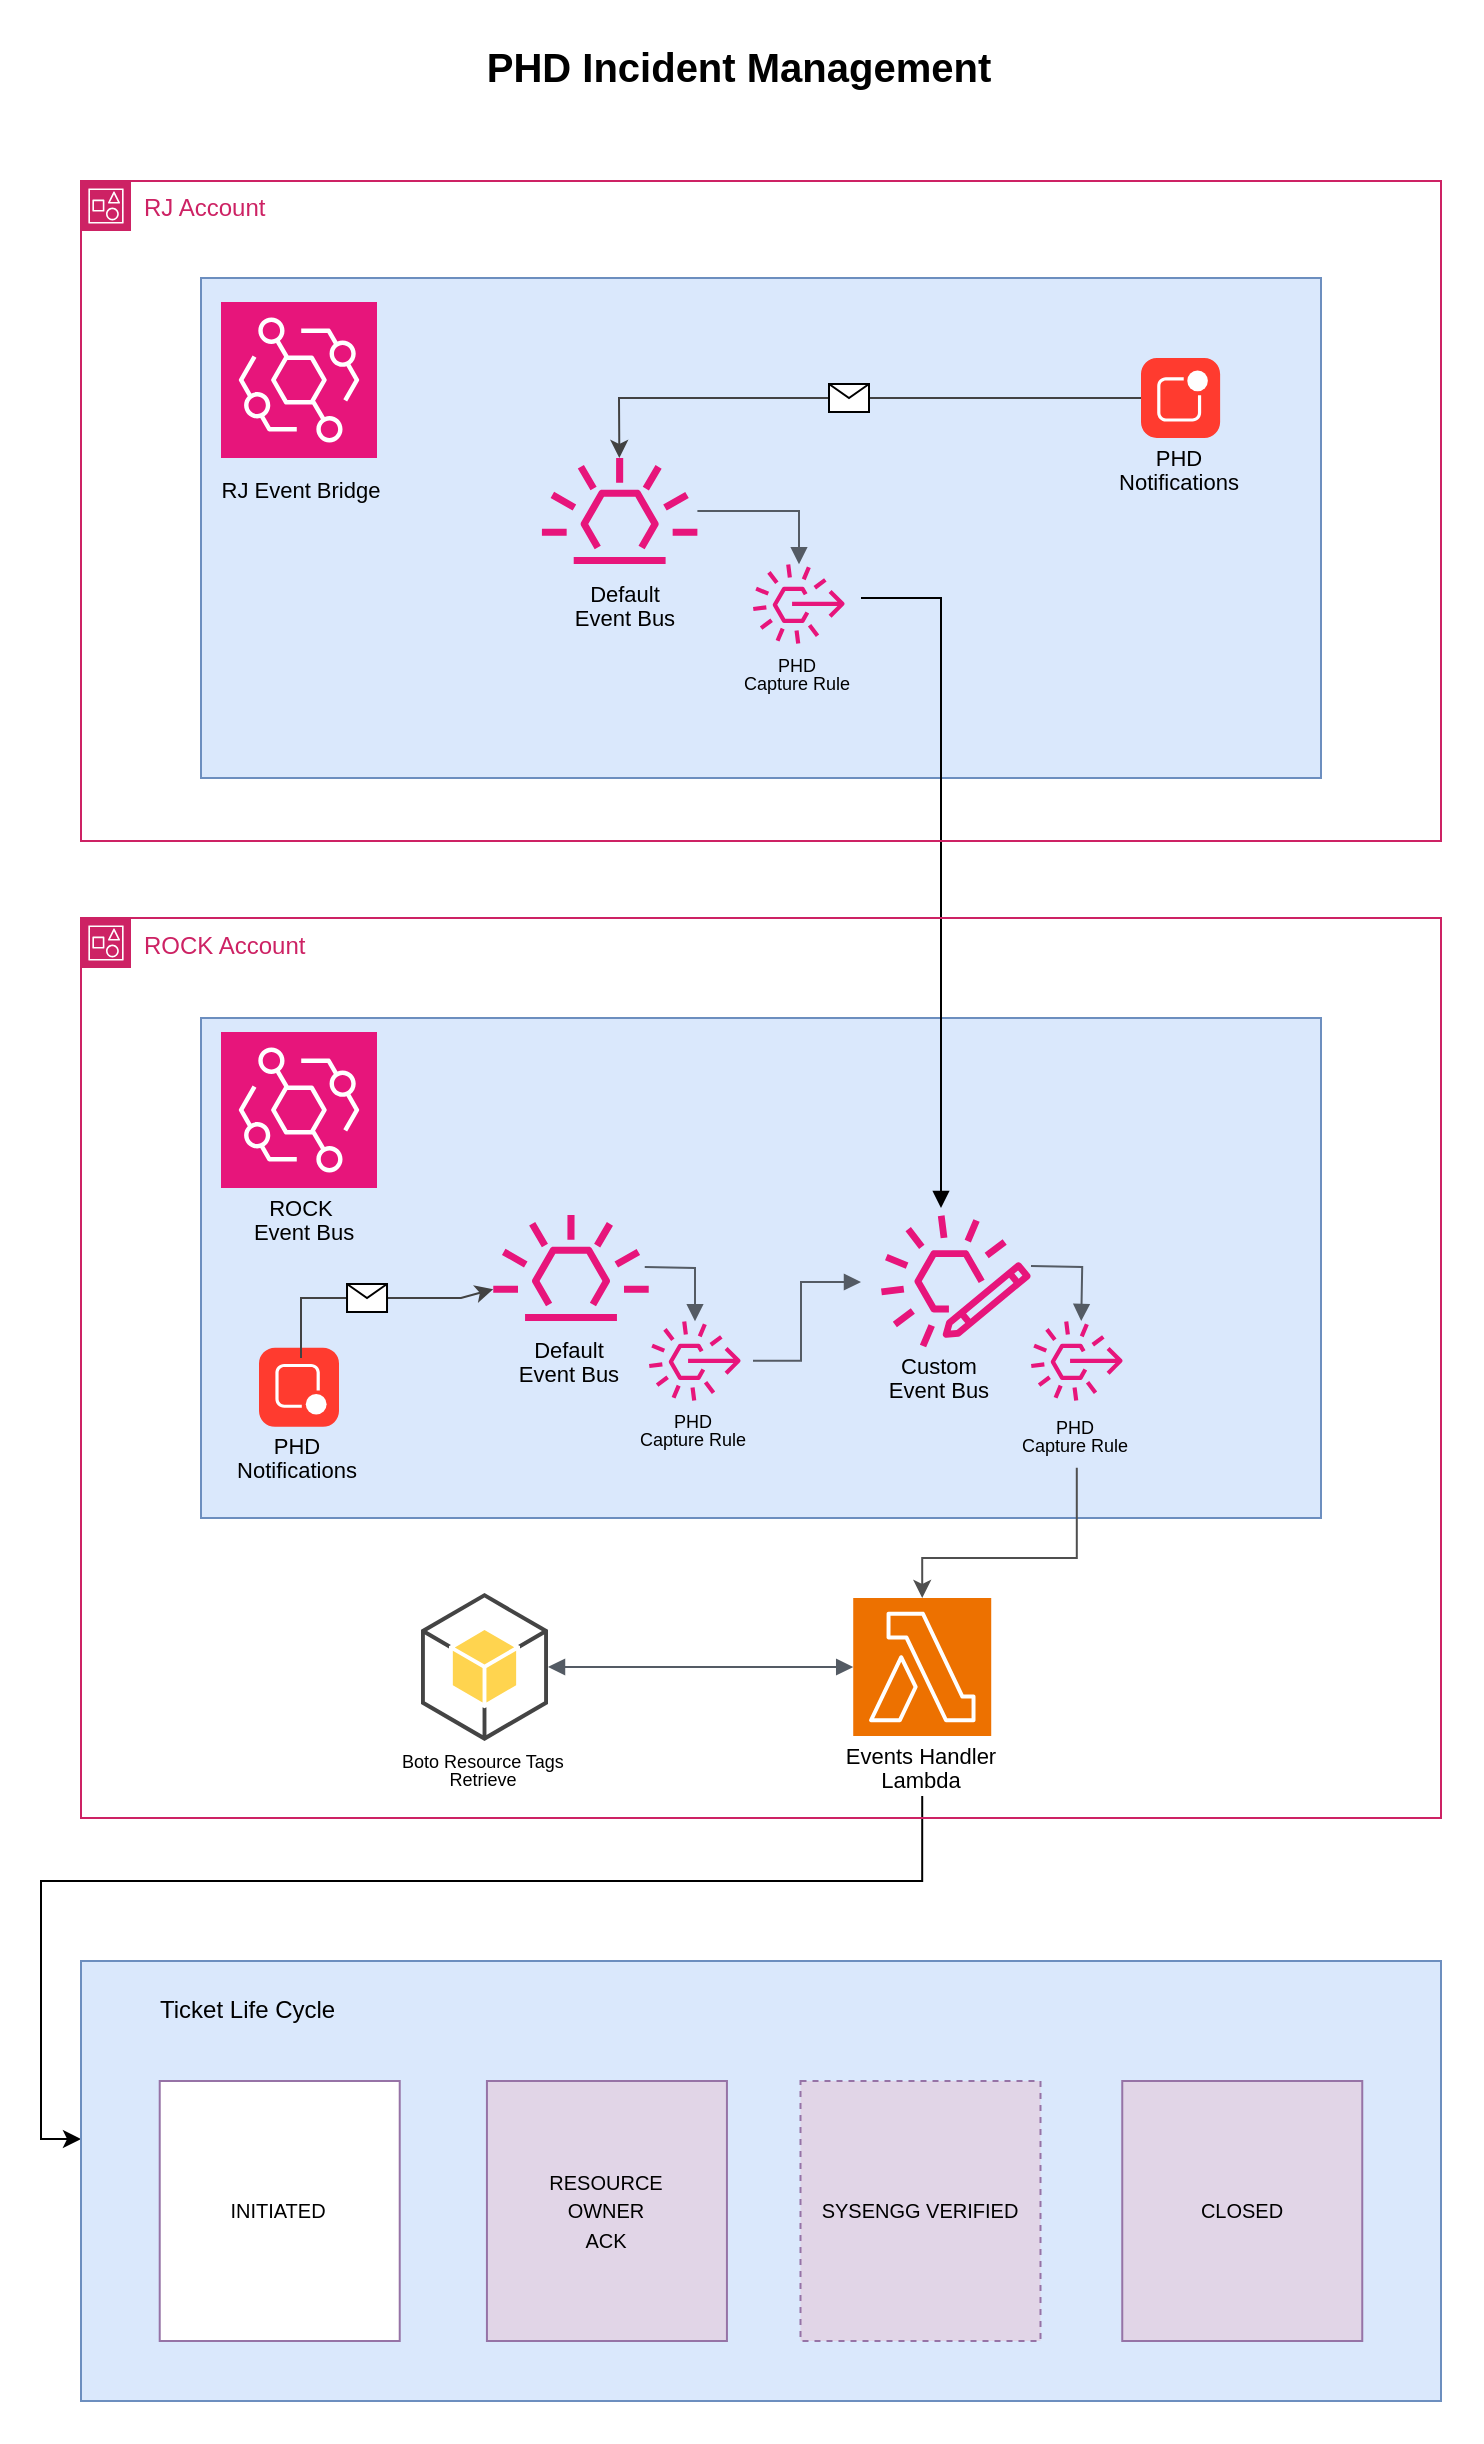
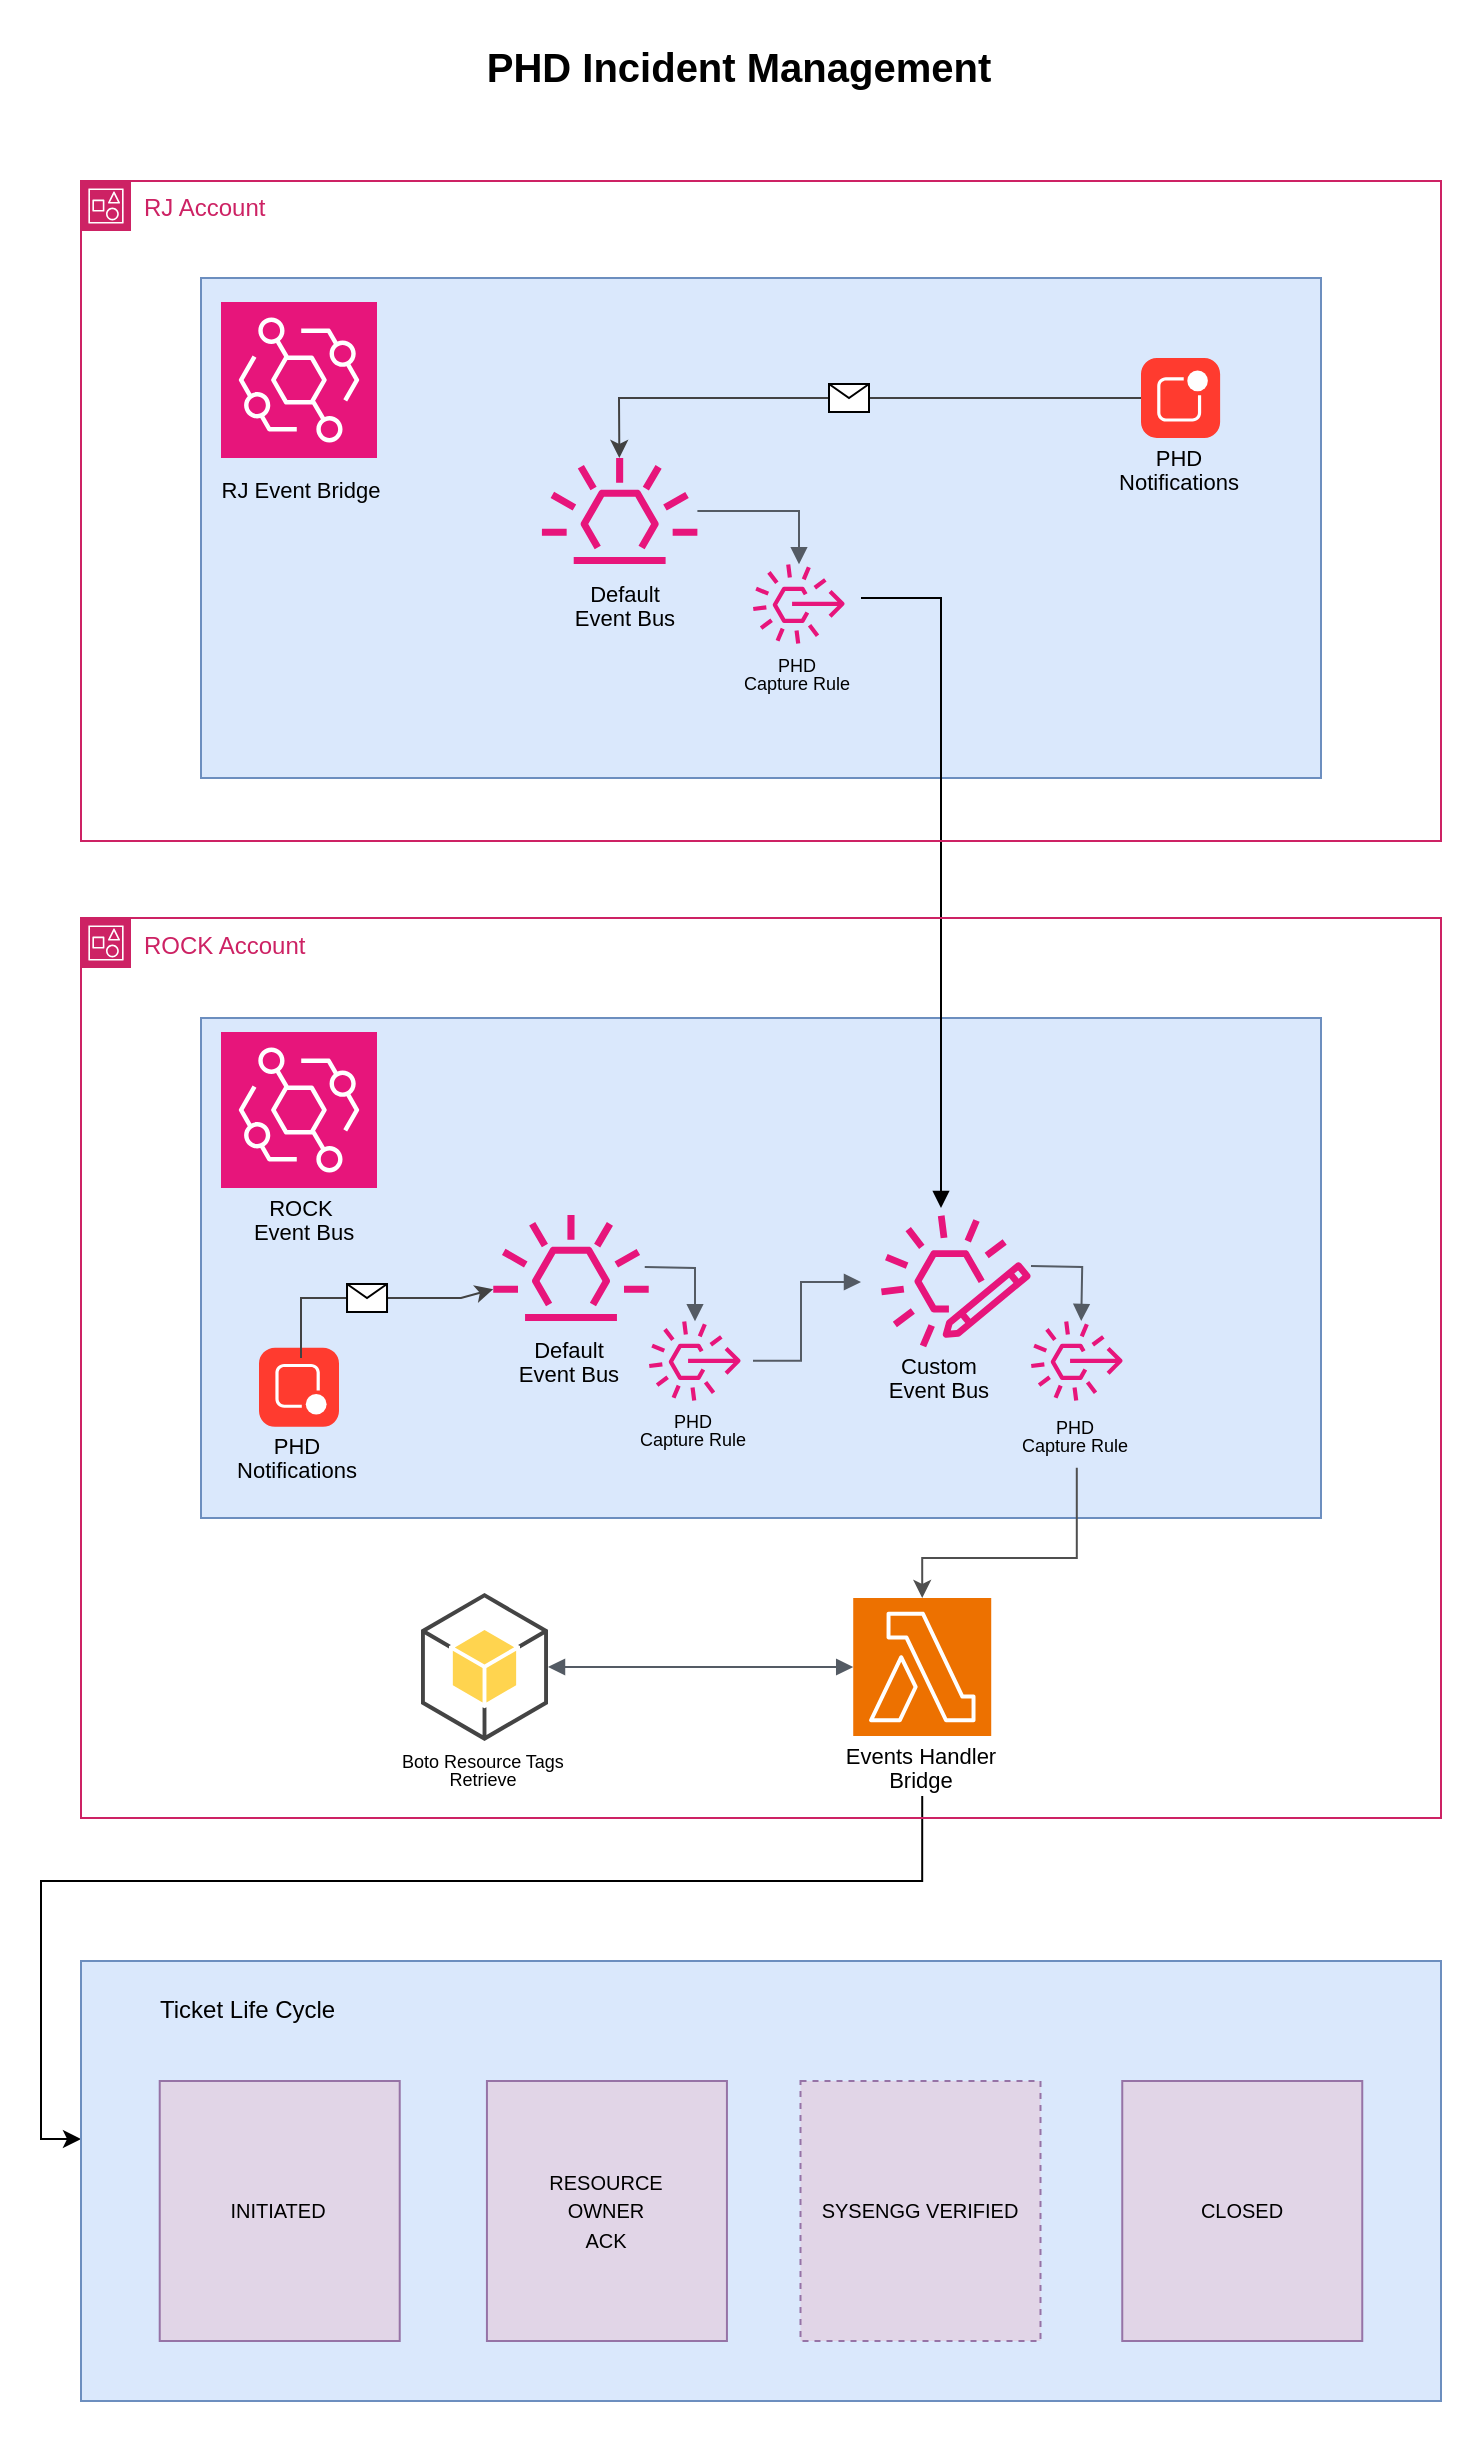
node "Events Handler Lambda": label "Events Handler Lambda" -> "Events Handler Bridge"
node "INITIATED": fillcolor #ffffff -> #e1d5e7
